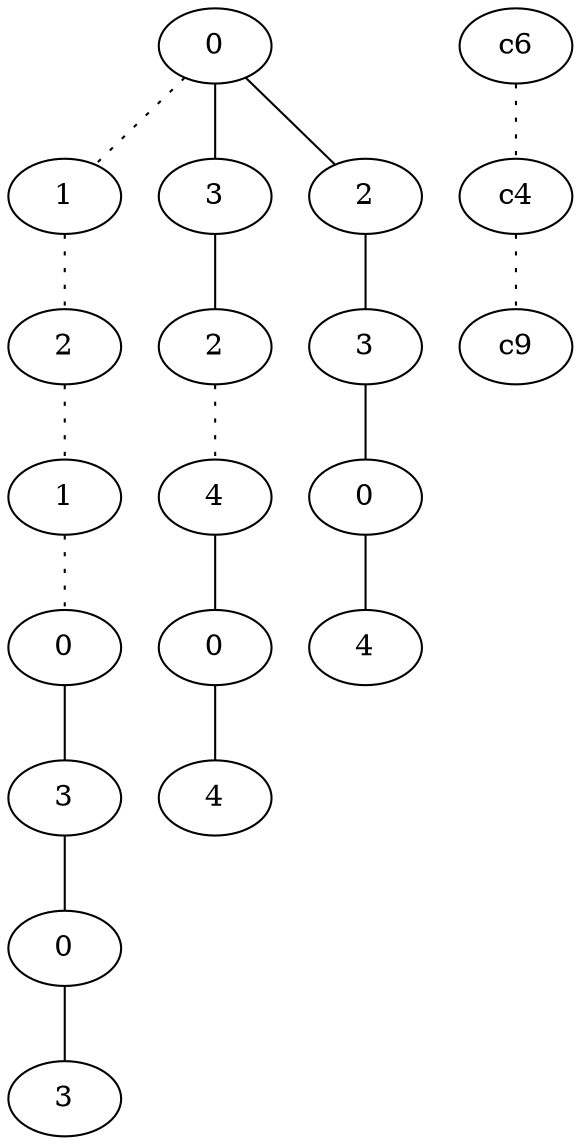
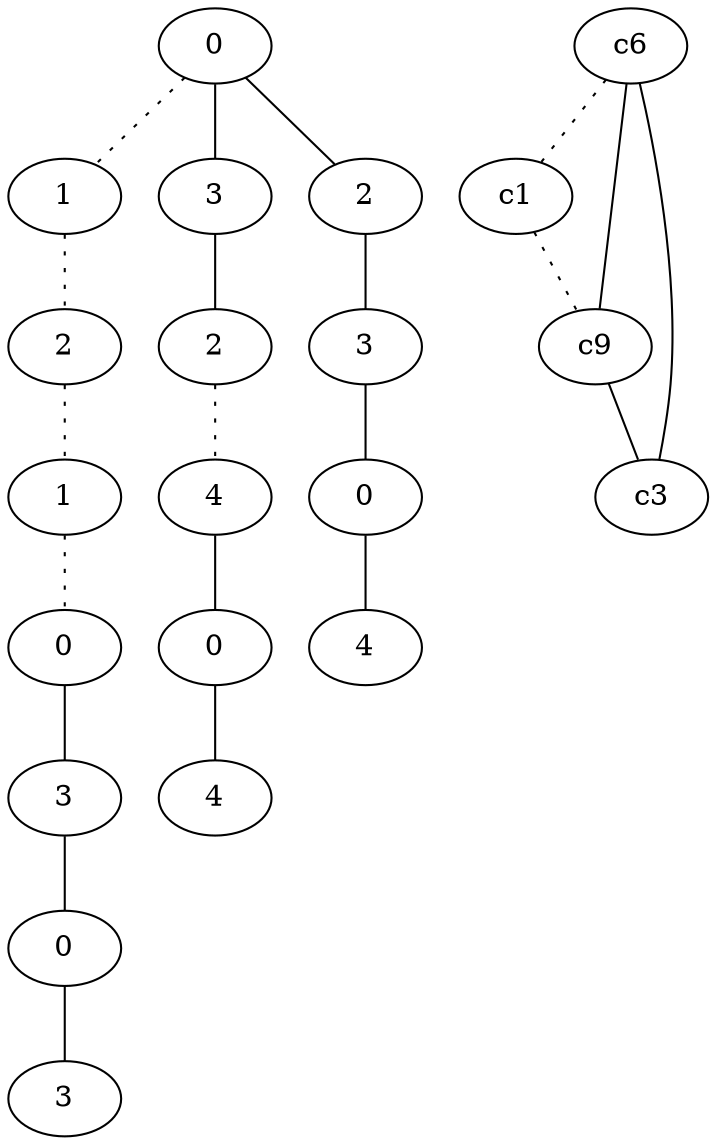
node "c4": label "c4" -> "c1"
edge "c6" -- "c9": added
node "c3": added
